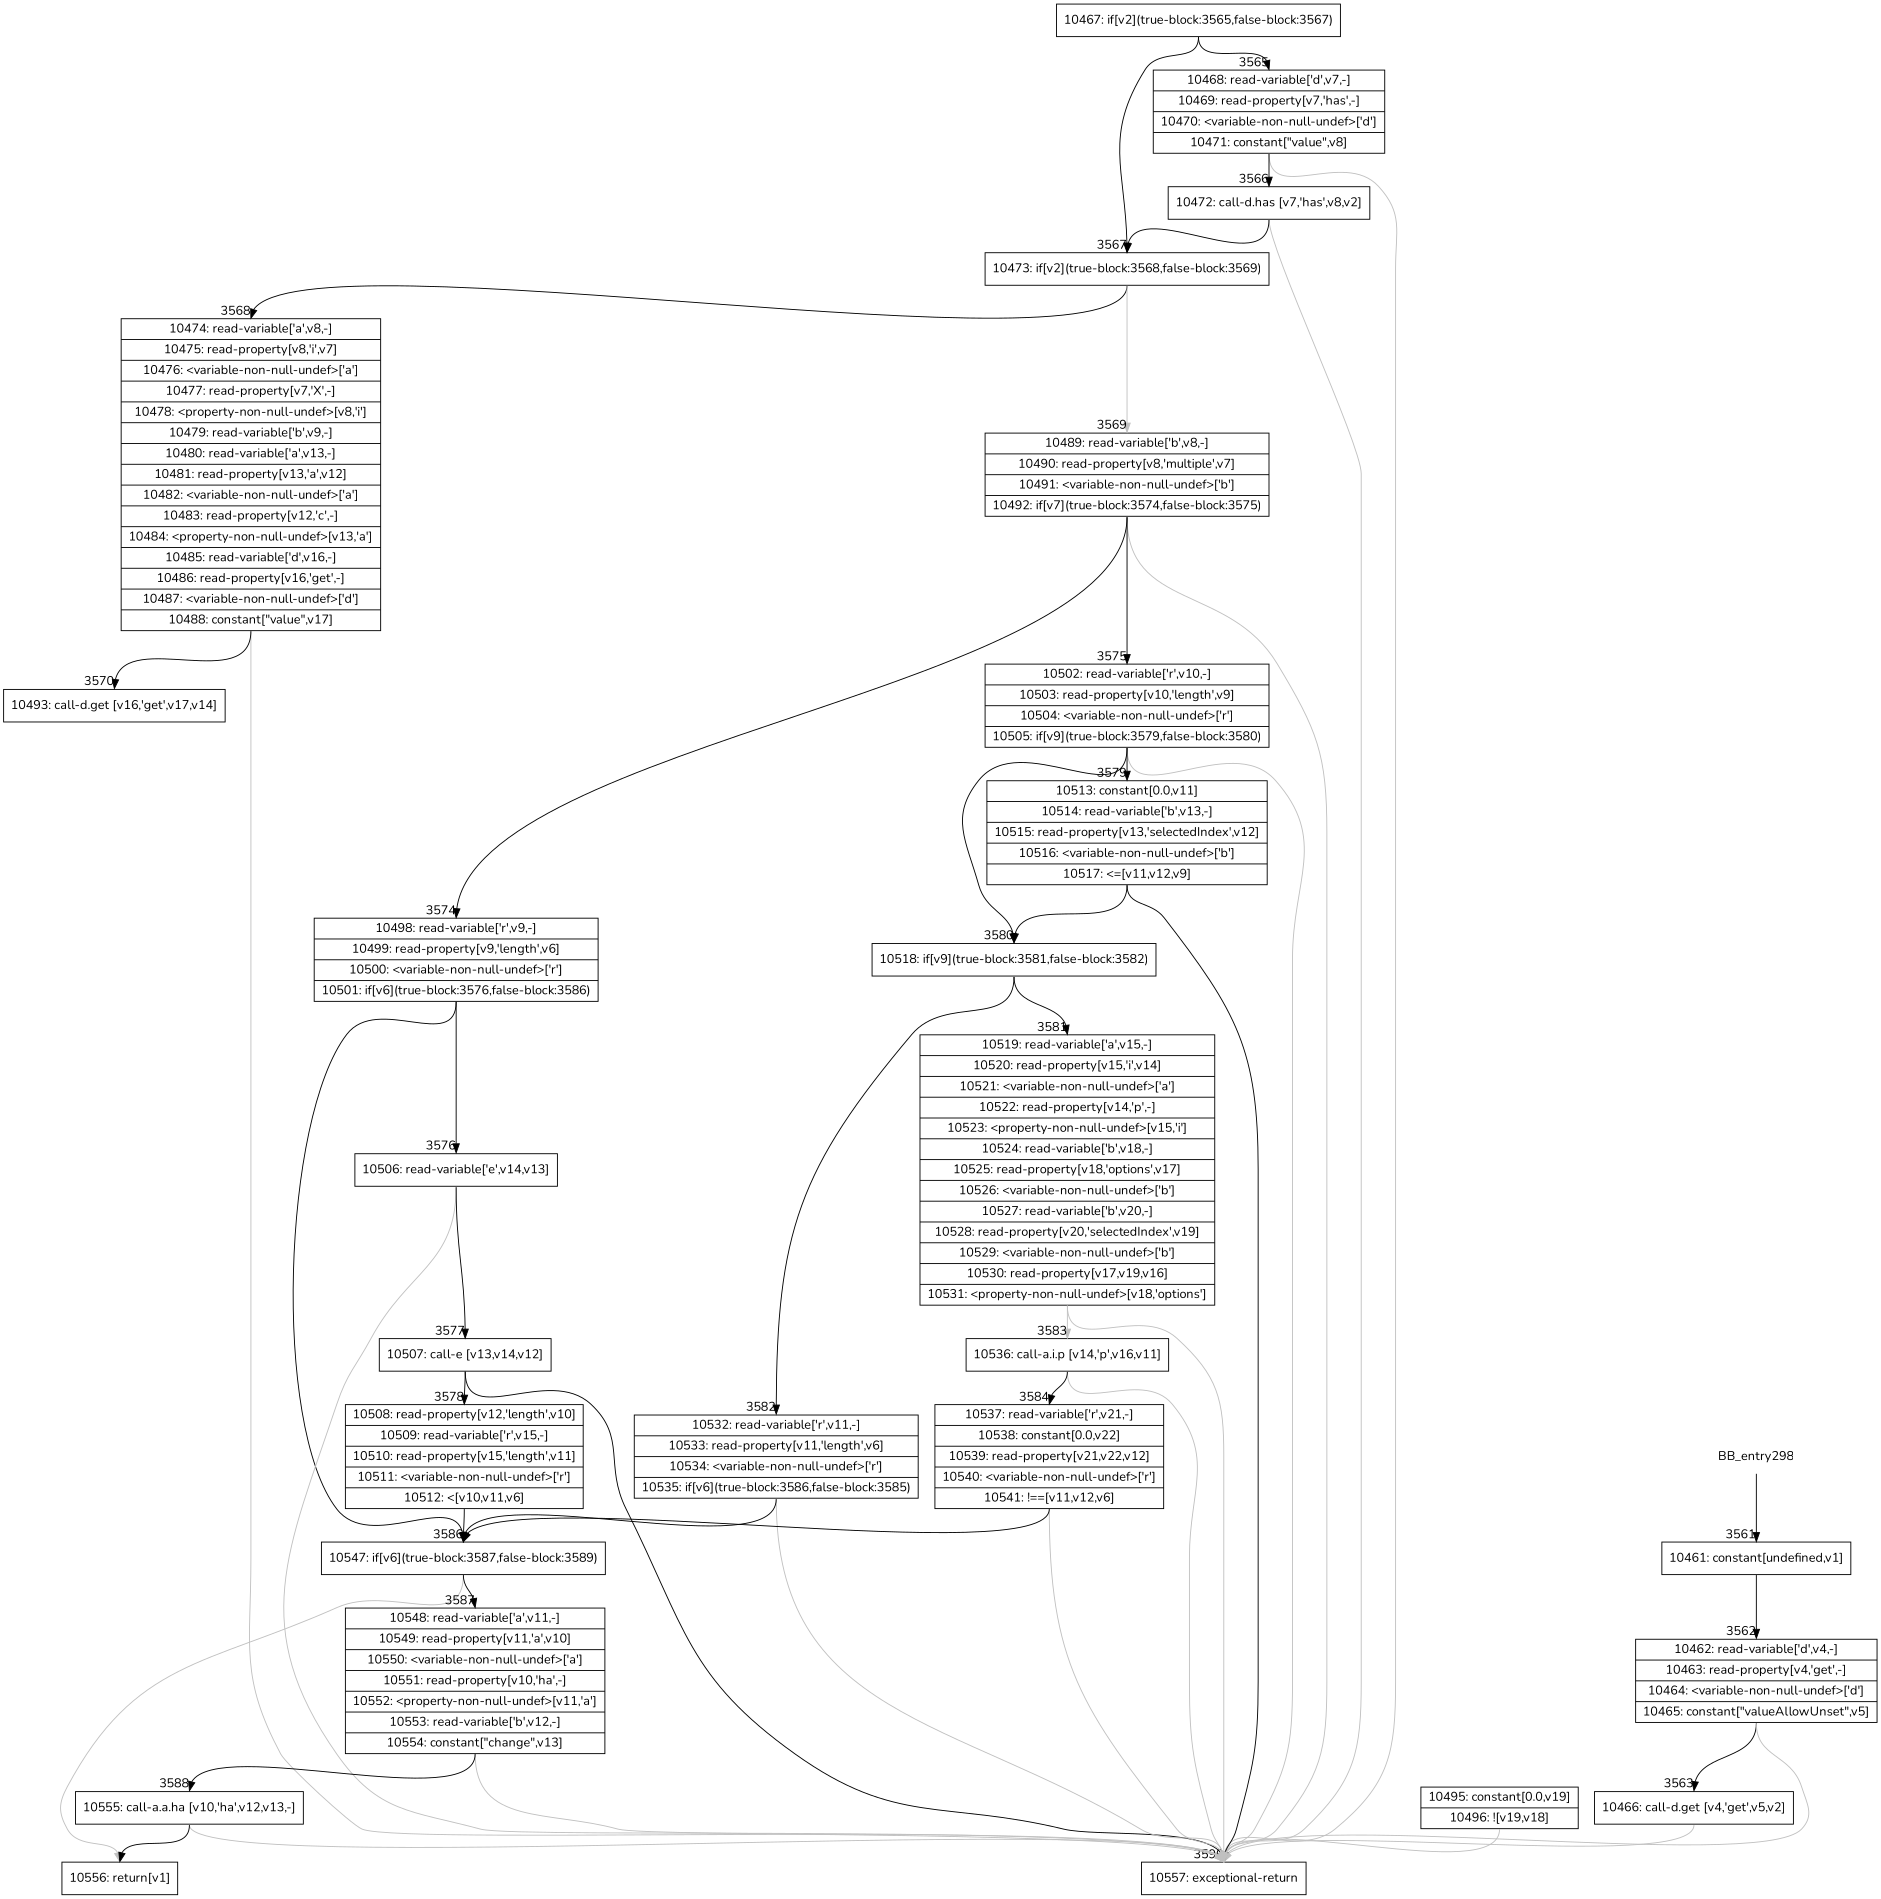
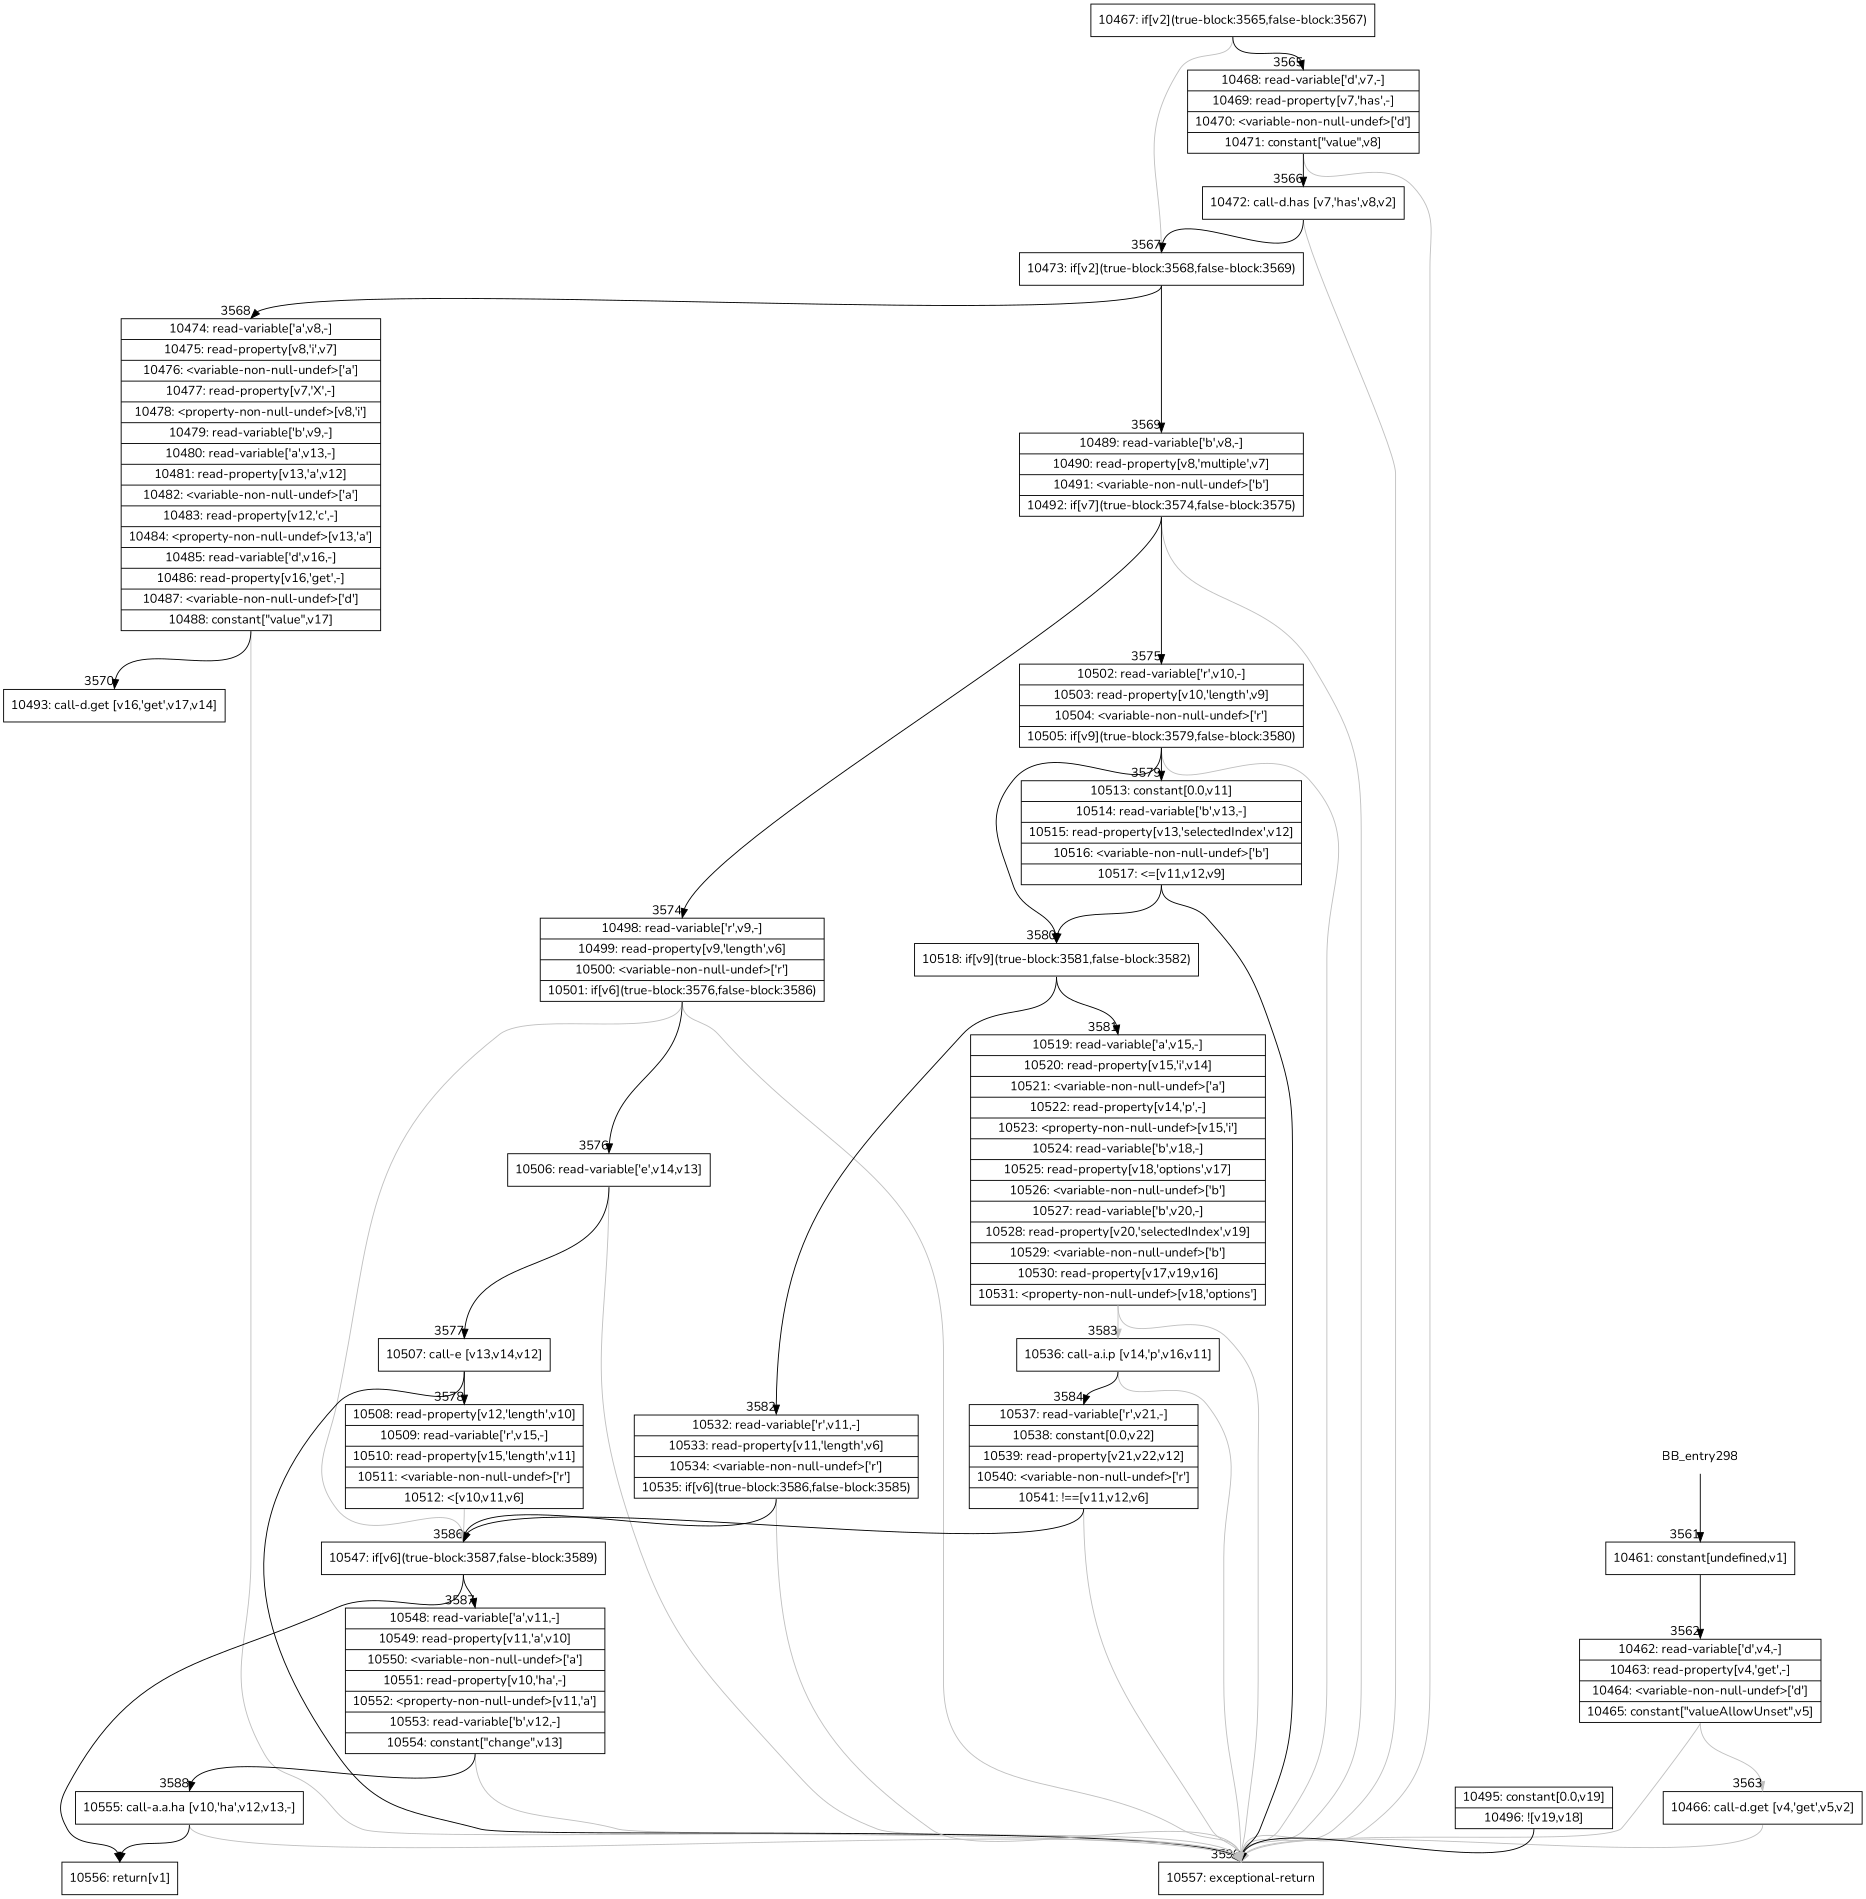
edge "10467: if[v2](true-block:3565,false-block:3567)" -> "10473: if[v2](true-block:3568,false-block:3569)": color black -> gray
edge "10473: if[v2](true-block:3568,false-block:3569)" -> "10489: read-variable['b',v8,-]": color gray -> black
edge "10498: read-variable['r',v9,-]" -> "10547: if[v6](true-block:3587,false-block:3589)": color black -> gray
edge "10498: read-variable['r',v9,-]" -> "10557: exceptional-return": added
edge "10508: read-property[v12,'length',v10]" -> "10547: if[v6](true-block:3587,false-block:3589)": color black -> gray
edge "10547: if[v6](true-block:3587,false-block:3589)" -> "10556: return[v1]": color gray -> black
edge "10462: read-variable['d',v4,-]" -> "10466: call-d.get [v4,'get',v5,v2]": color black -> gray
edge "10495: constant[0.0,v19]" -> "10557: exceptional-return": color gray -> black
